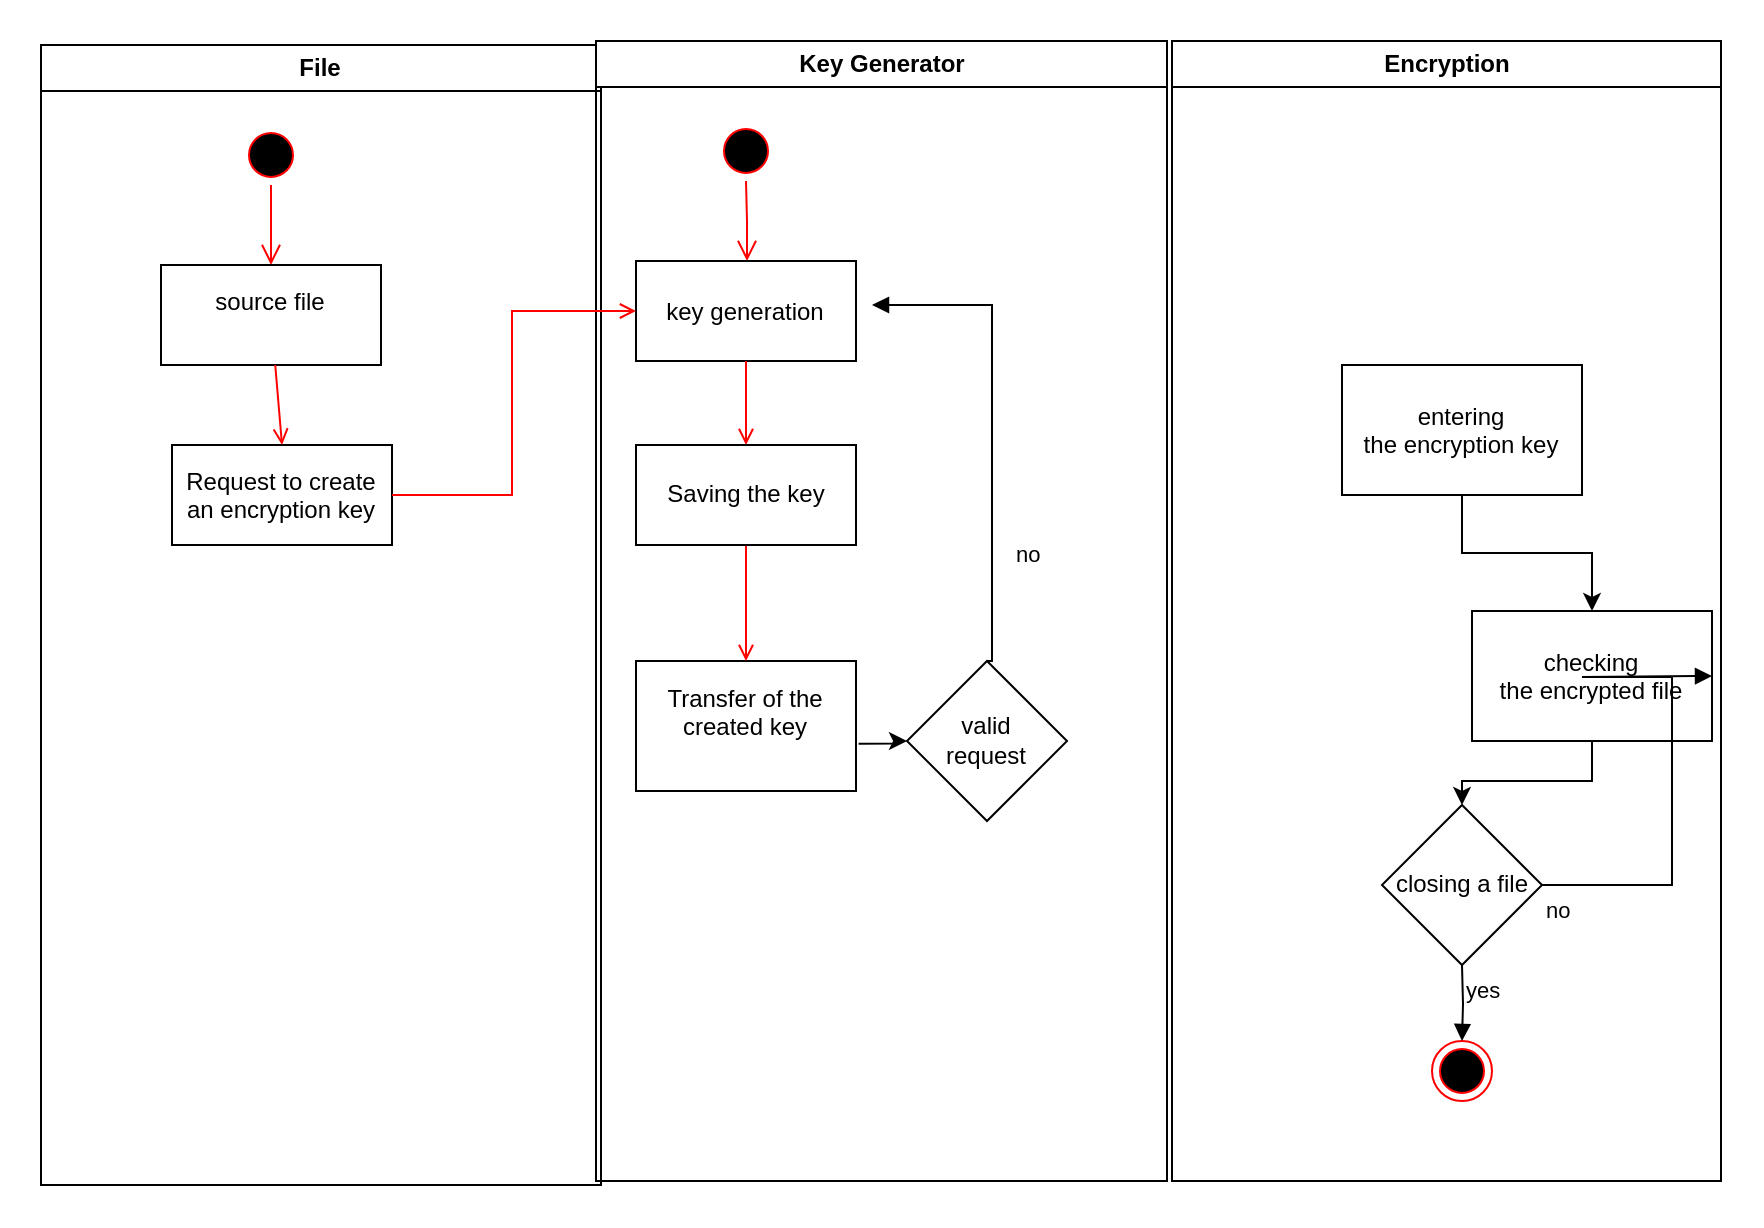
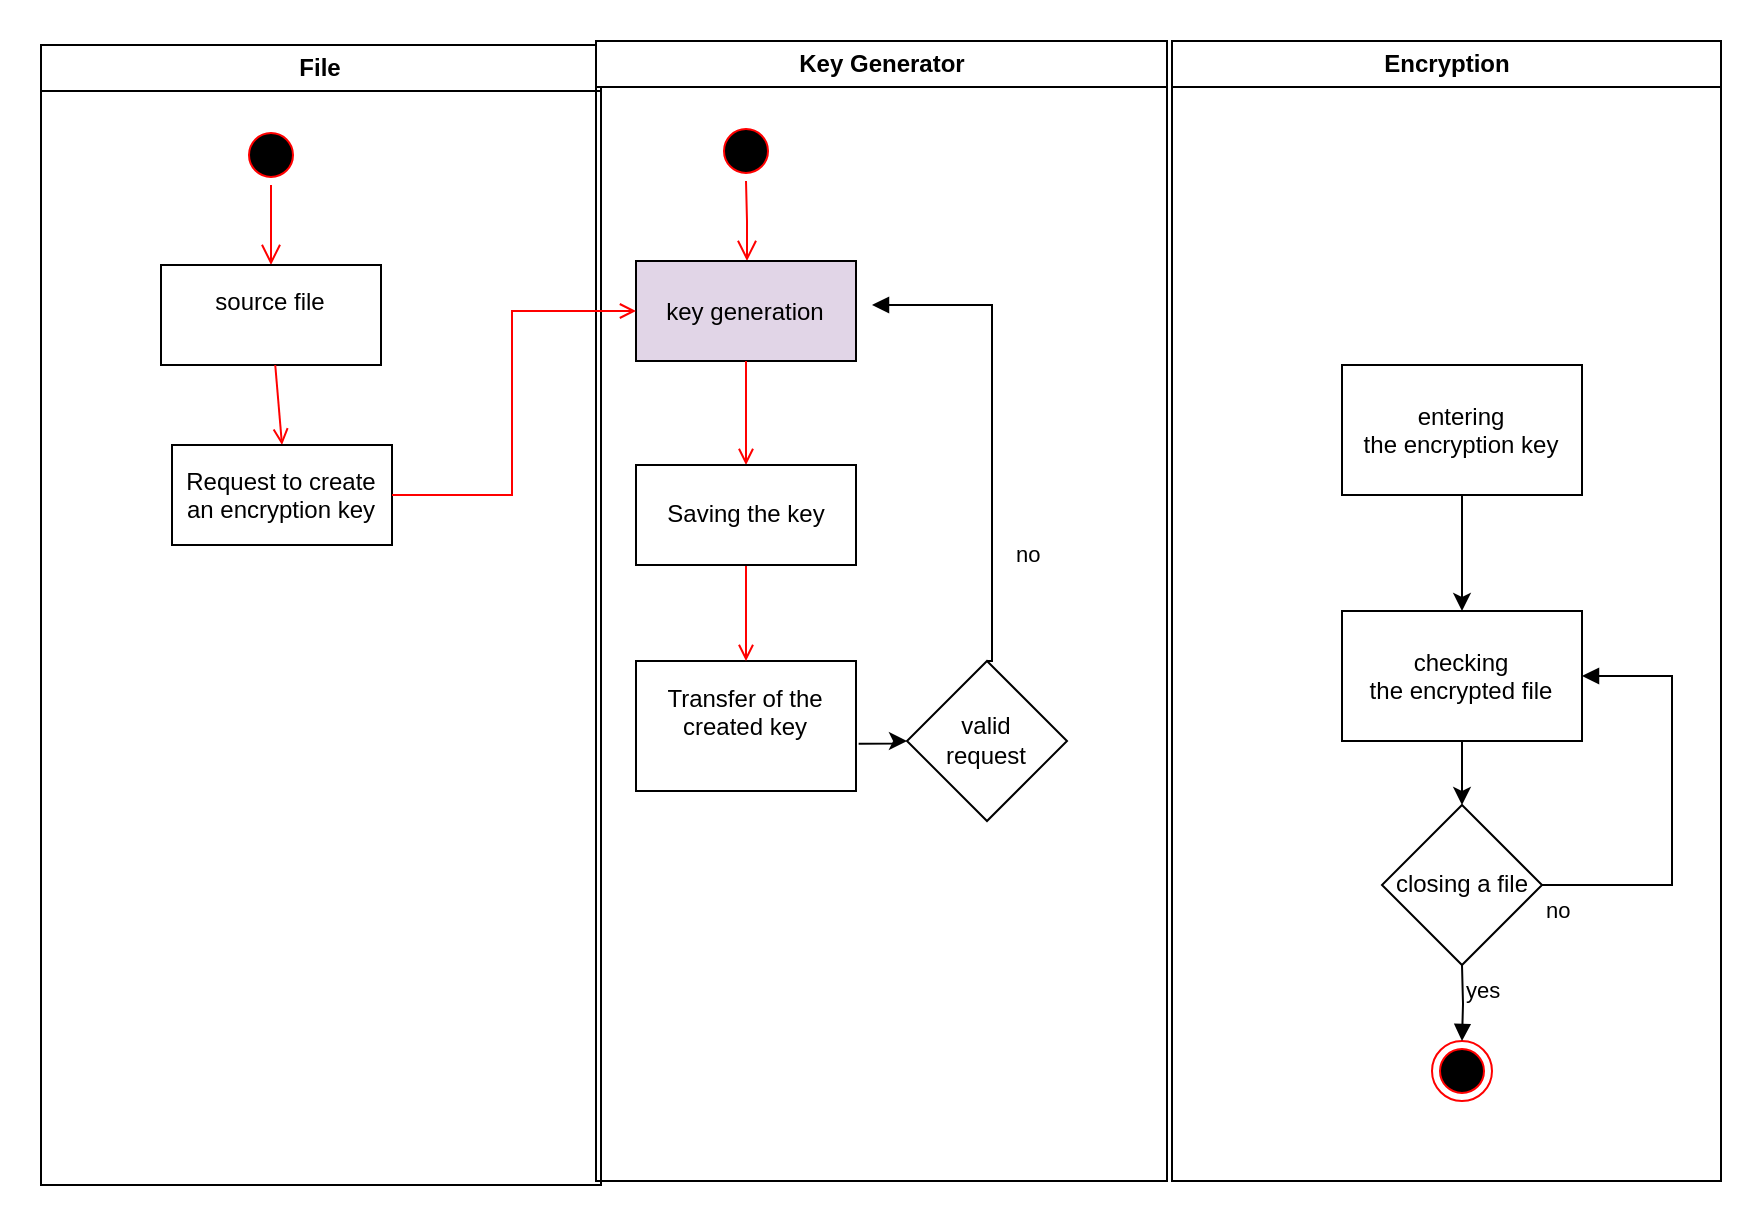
node "key generation": fillcolor #ffffff -> #e1d5e7
node "Saving the key": moved (746, 495) -> (746, 515)
node "checking the encrypted file": moved (1592, 676) -> (1462, 676)
